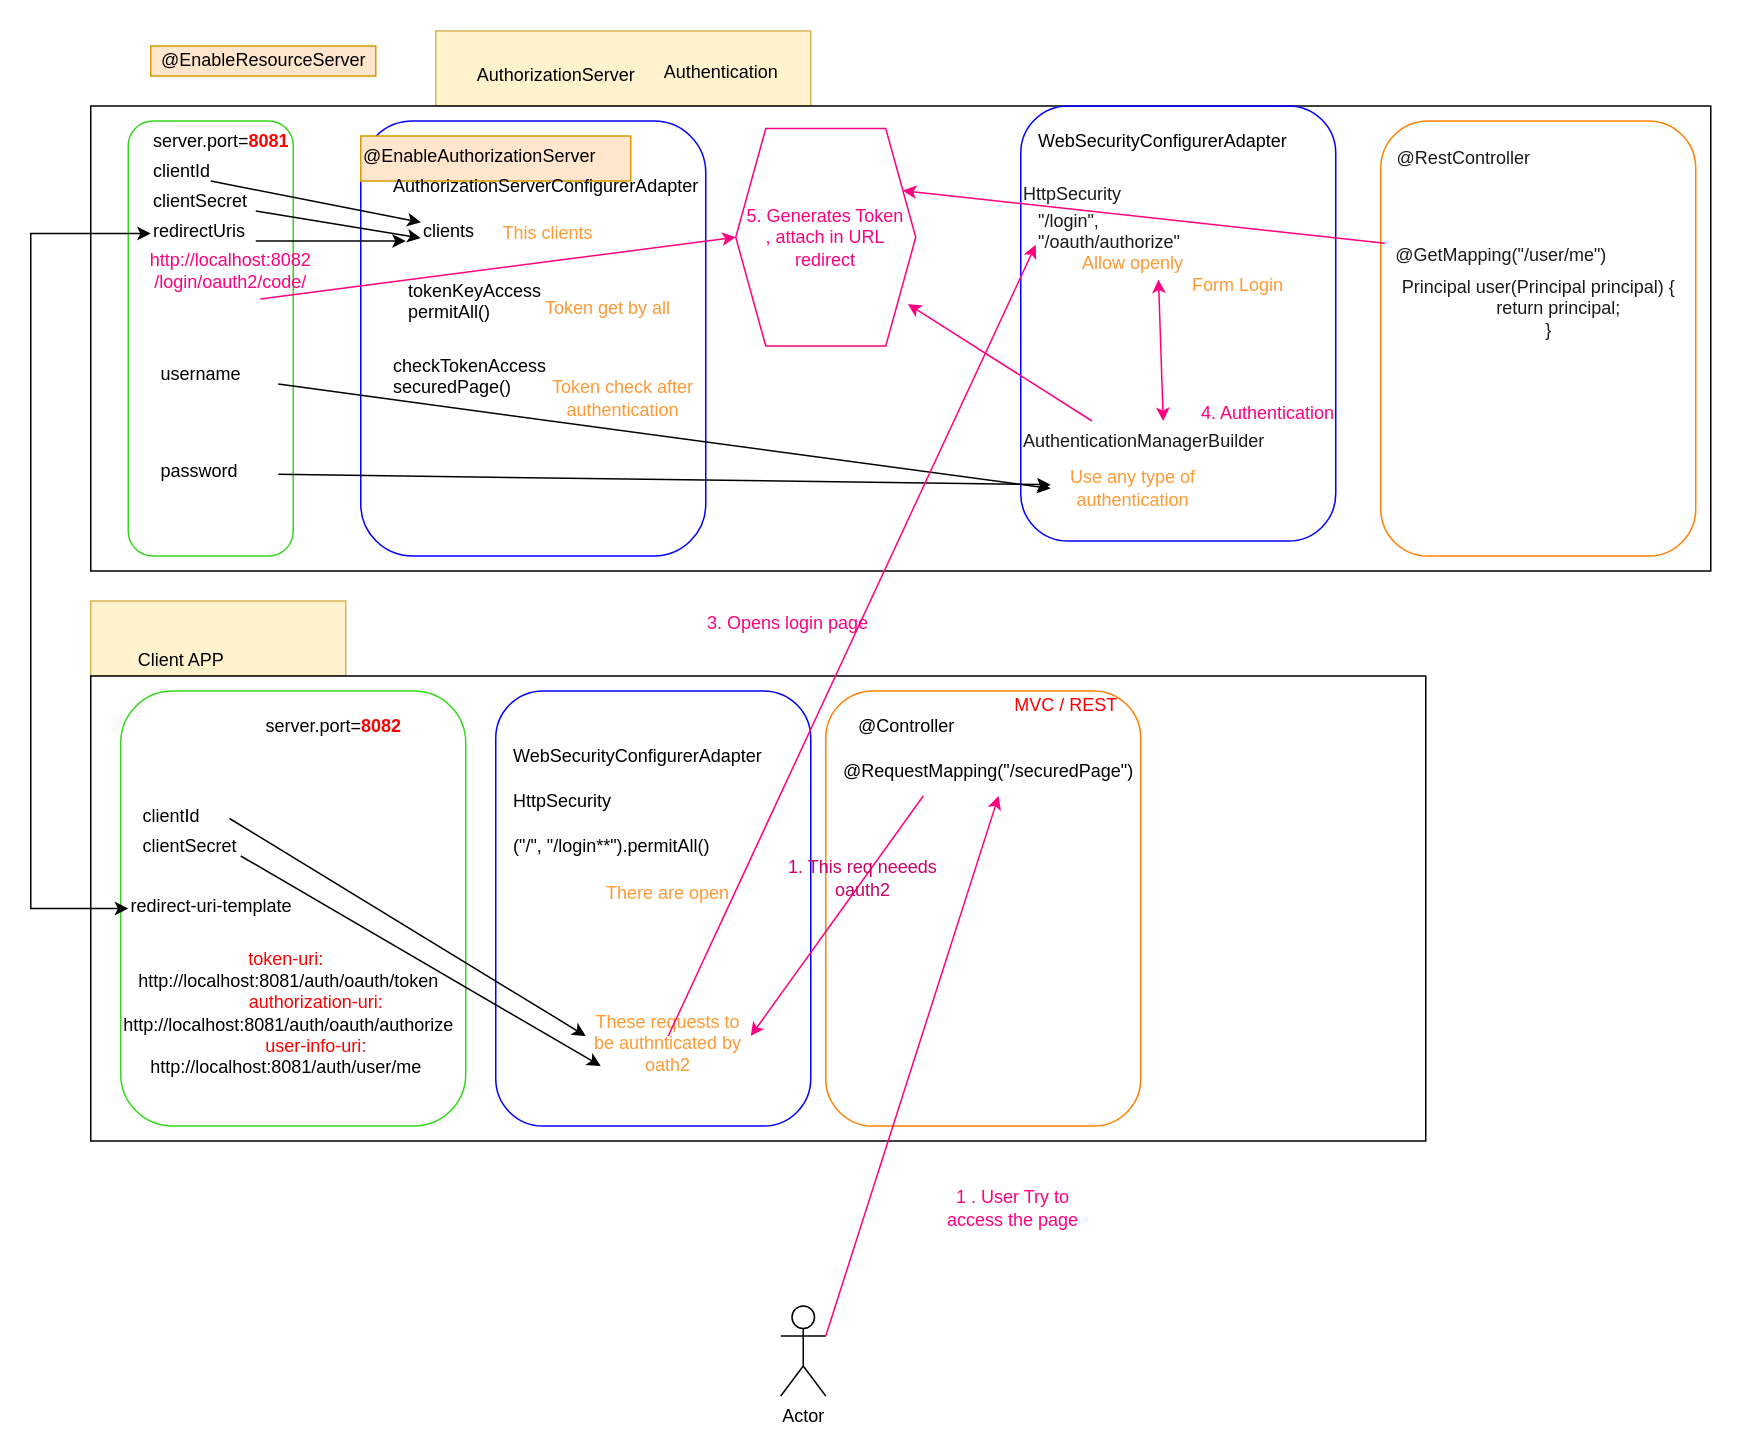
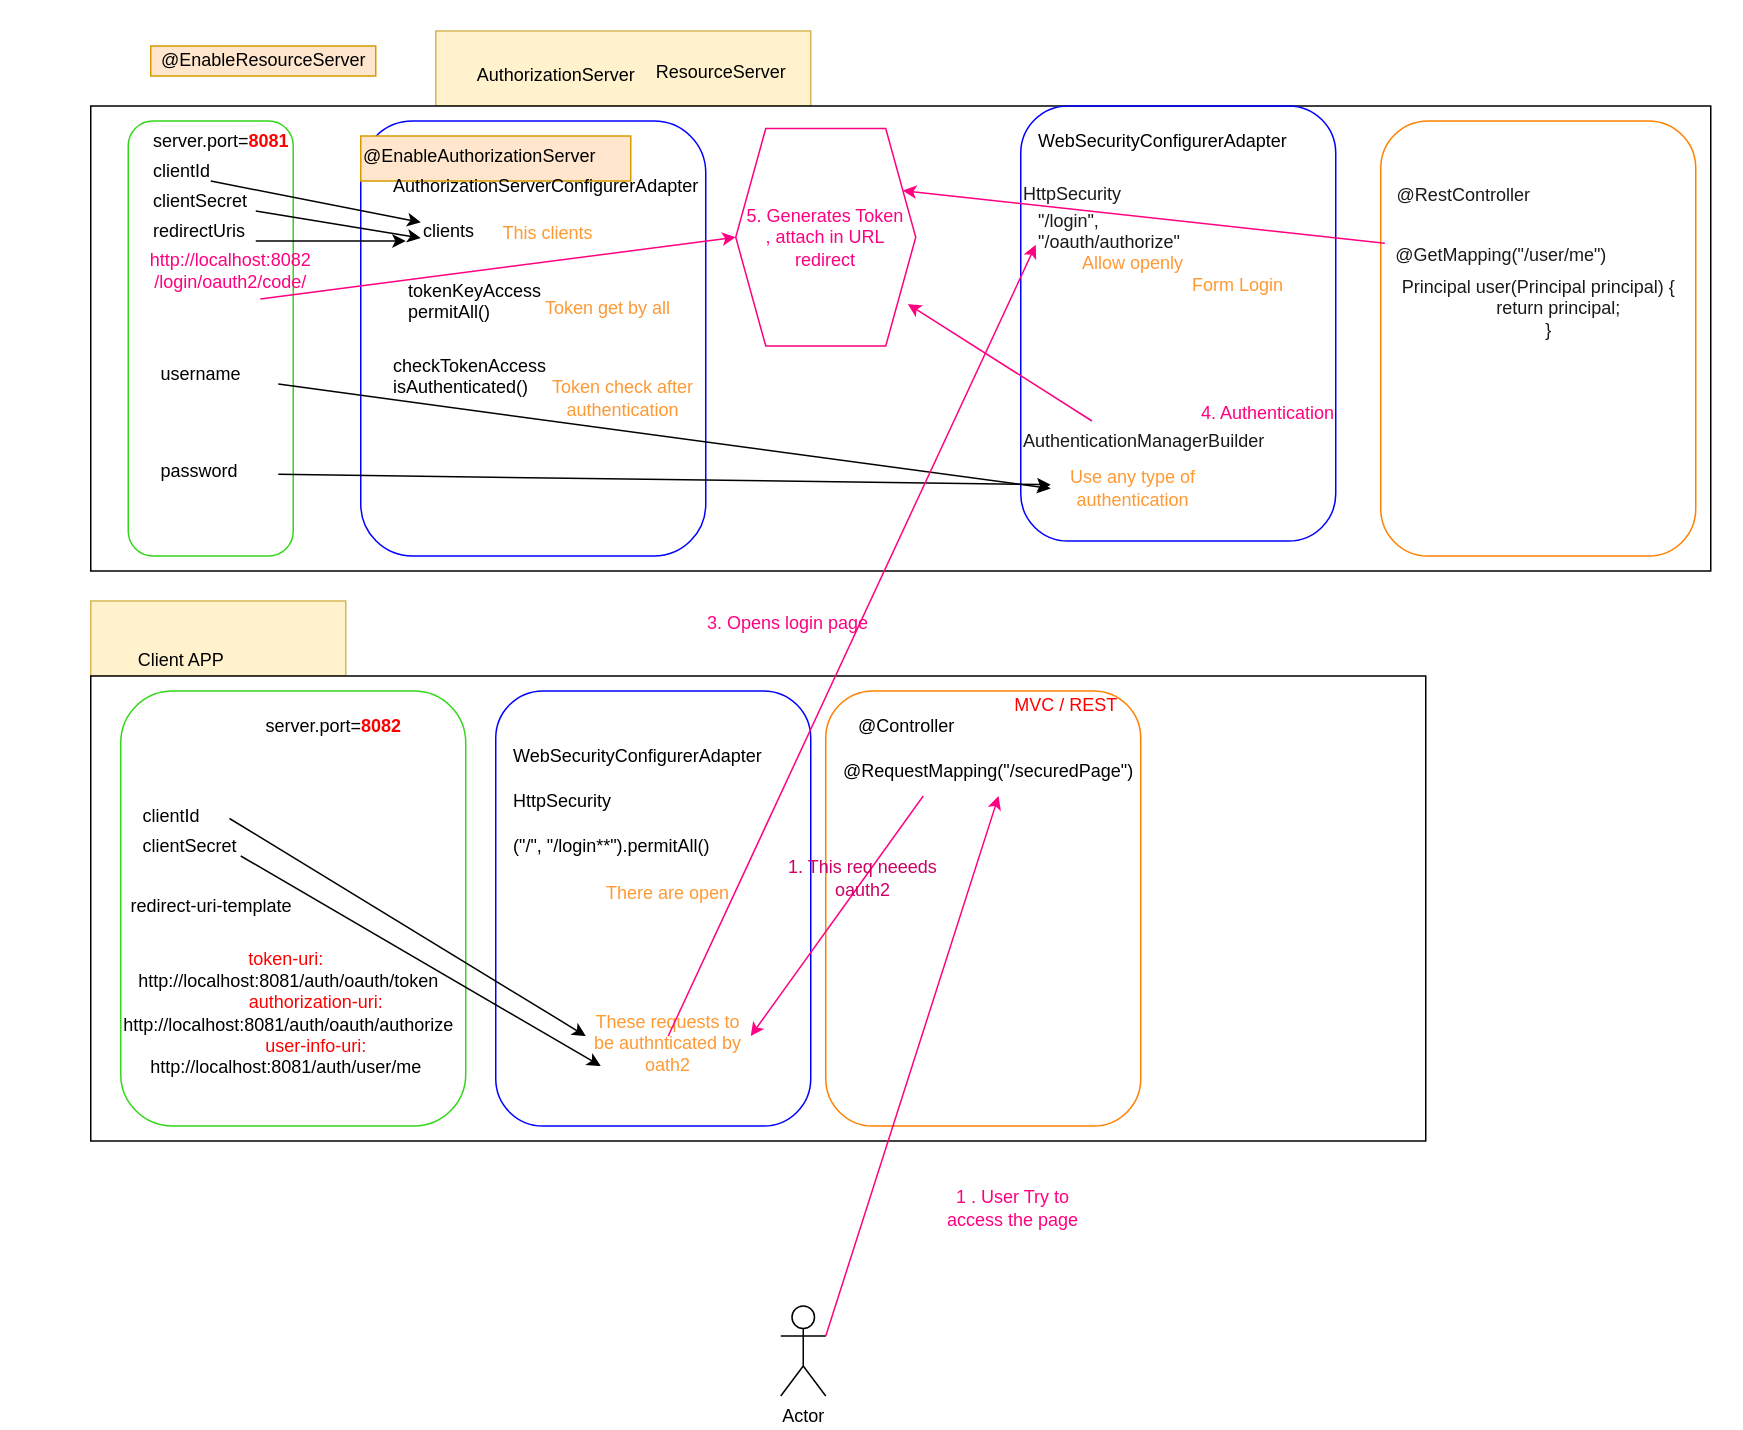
node "Authentication": label "Authentication" -> "ResourceServer"
node "@RestController": moved (1463, 158) -> (1463, 196)
edge "Allow openly" -- "AuthenticationManagerBuilder": removed
node "checkTokenAccess securedPage()": label "checkTokenAccess securedPage()" -> "checkTokenAccess isAuthenticated()"
edge "redirectUris" -- "redirect-uri-template": removed
